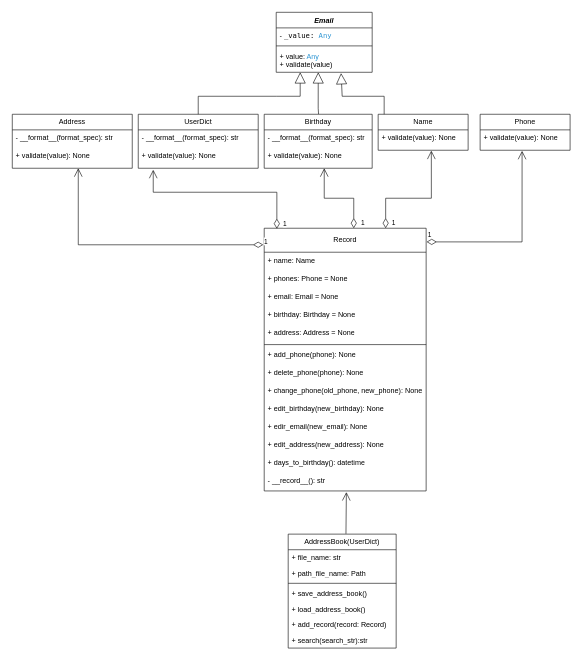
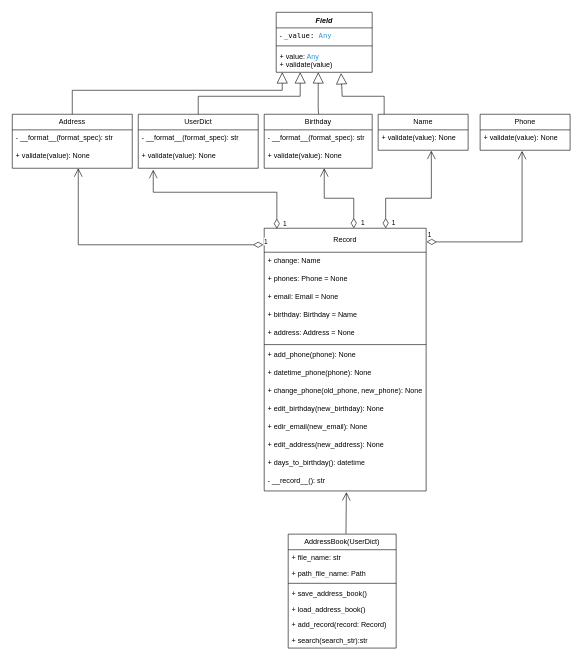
node "Email": label "Email" -> "Field"
edge "Address" -> "+ value: Any + validate(value)": added
node "+ name: Name": label "+ name: Name" -> "+ change: Name"
node "+ birthday: Birthday = None": label "+ birthday: Birthday = None" -> "+ birthday: Birthday = Name"
node "+ delete_phone(phone): None": label "+ delete_phone(phone): None" -> "+ datetime_phone(phone): None"
